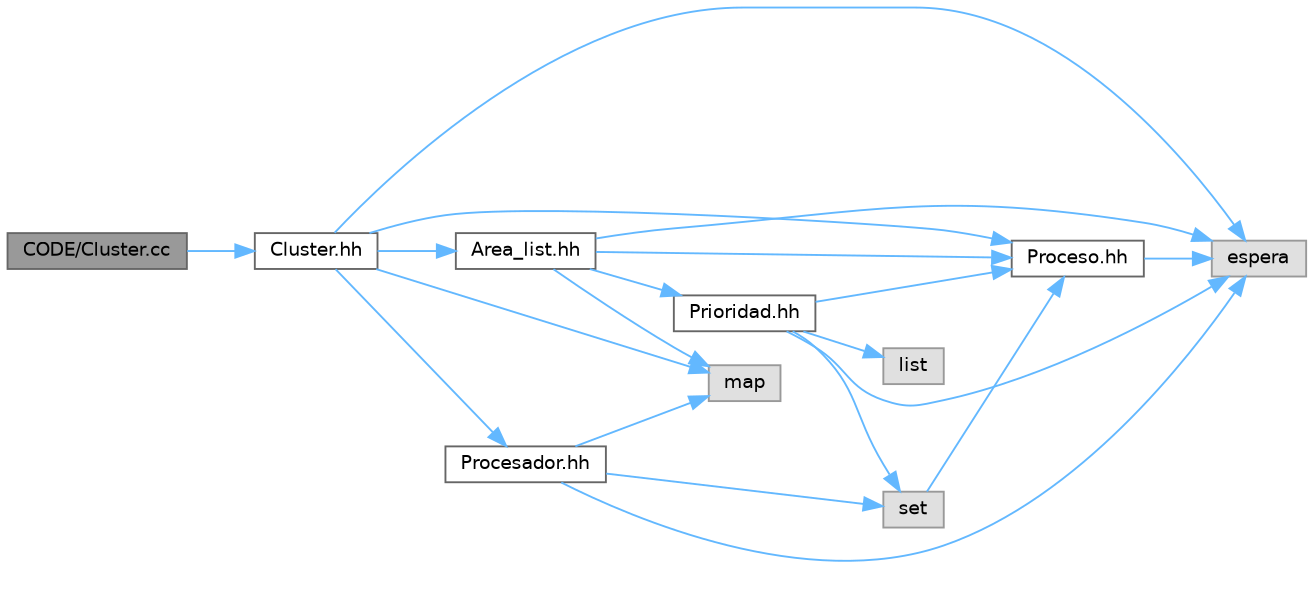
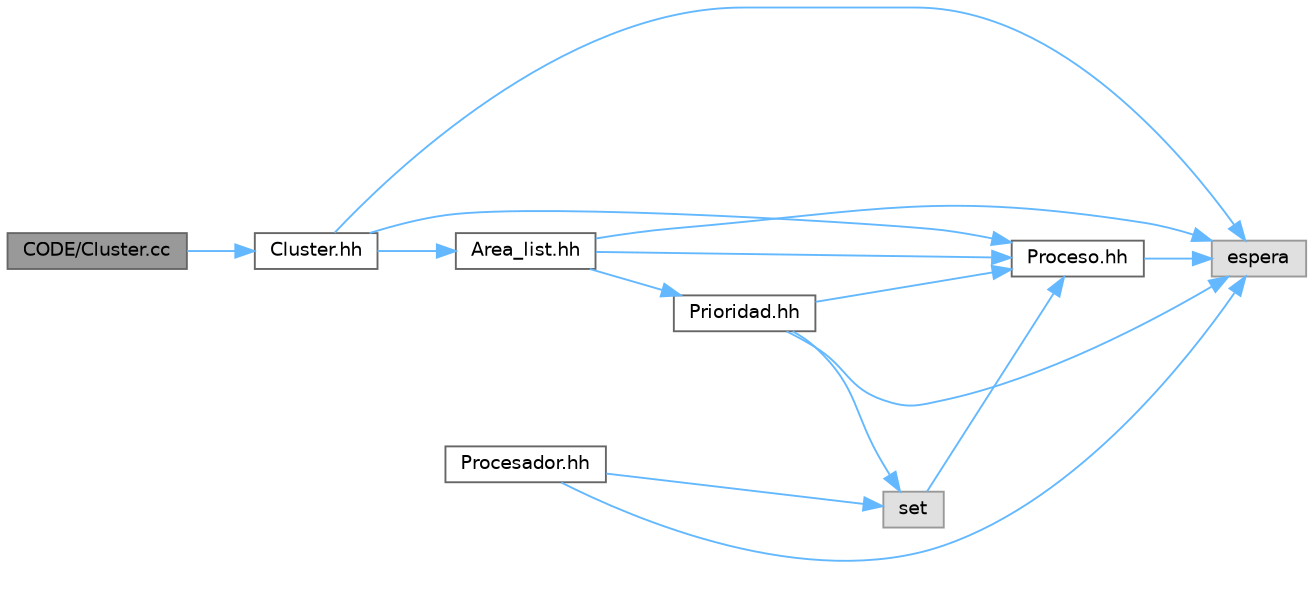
edge "Cluster.hh" -> "Procesador.hh": removed
node "list": removed
node "map": removed
